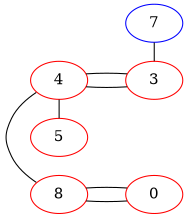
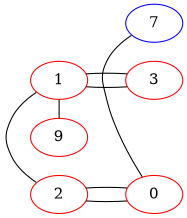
edge "7" -- "3": now "7" -- "0"
node "4": label "4" -> "1"
node "5": label "5" -> "9"
node "8": label "8" -> "2"
